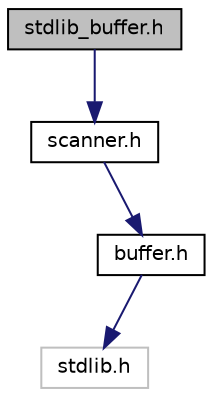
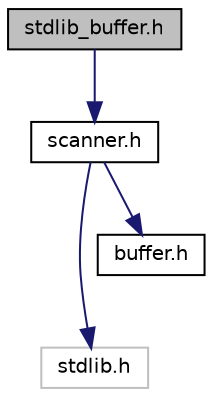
edge "buffer.h" -> "stdlib.h": now "scanner.h" -> "stdlib.h"
